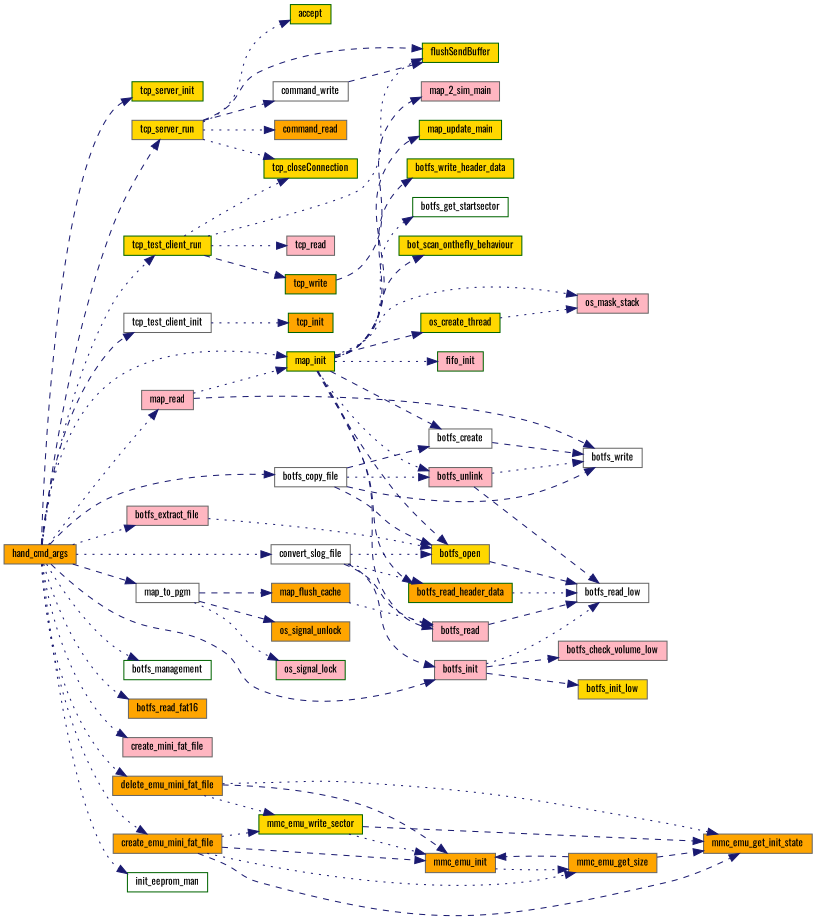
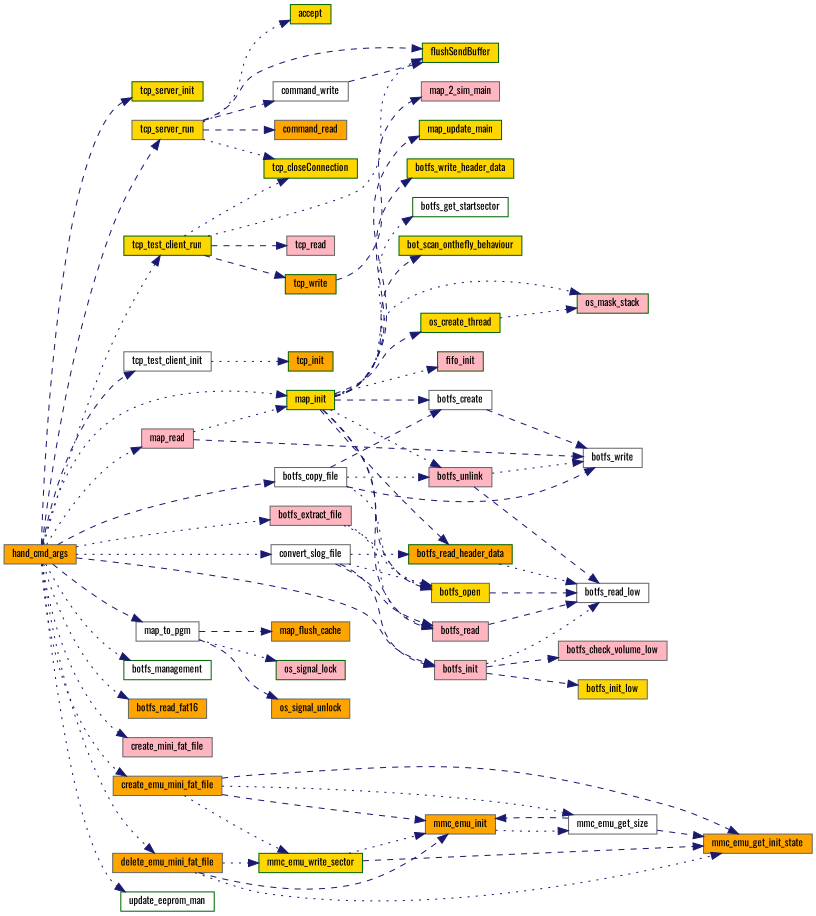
edge "tcp_server_run" -> "command_read": style dotted -> dashed
edge "tcp_test_client_run" -> "tcp_read": style dotted -> dashed
node "os_mask_stack": color gray40 -> darkgreen
edge "botfs_copy_file" -> "botfs_open": style dashed -> dotted
edge "map_flush_cache" -> "botfs_read": now "botfs_extract_file" -> "botfs_read"
node "mmc_emu_get_size": fillcolor orange -> white
node "init_eeprom_man": label "init_eeprom_man" -> "update_eeprom_man"
